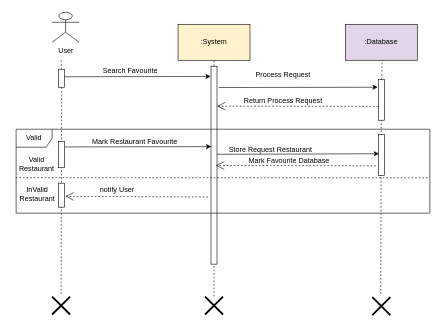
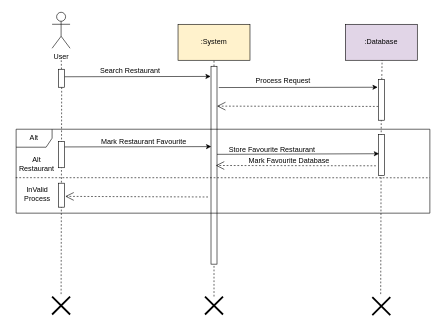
node "User": size 27x30 -> 18x36
node "Search Favourite": label "Search Favourite" -> "Search Restaurant"
node "Process Request": moved (283, 75) -> (283, 81)
node "Return Process Request": removed
node "Valid": label "Valid" -> "Alt"
node "Mark Restaurant Favourite": moved (139, 146) -> (148, 146)
node "Store Request Restaurant": label "Store Request Restaurant" -> "Store Favourite Restaurant"
node "Valid Restaurant": label "Valid Restaurant" -> "Alt Restaurant"
node "InValid Restaurant": label "InValid Restaurant" -> "InValid Process"
node "notify User": removed
